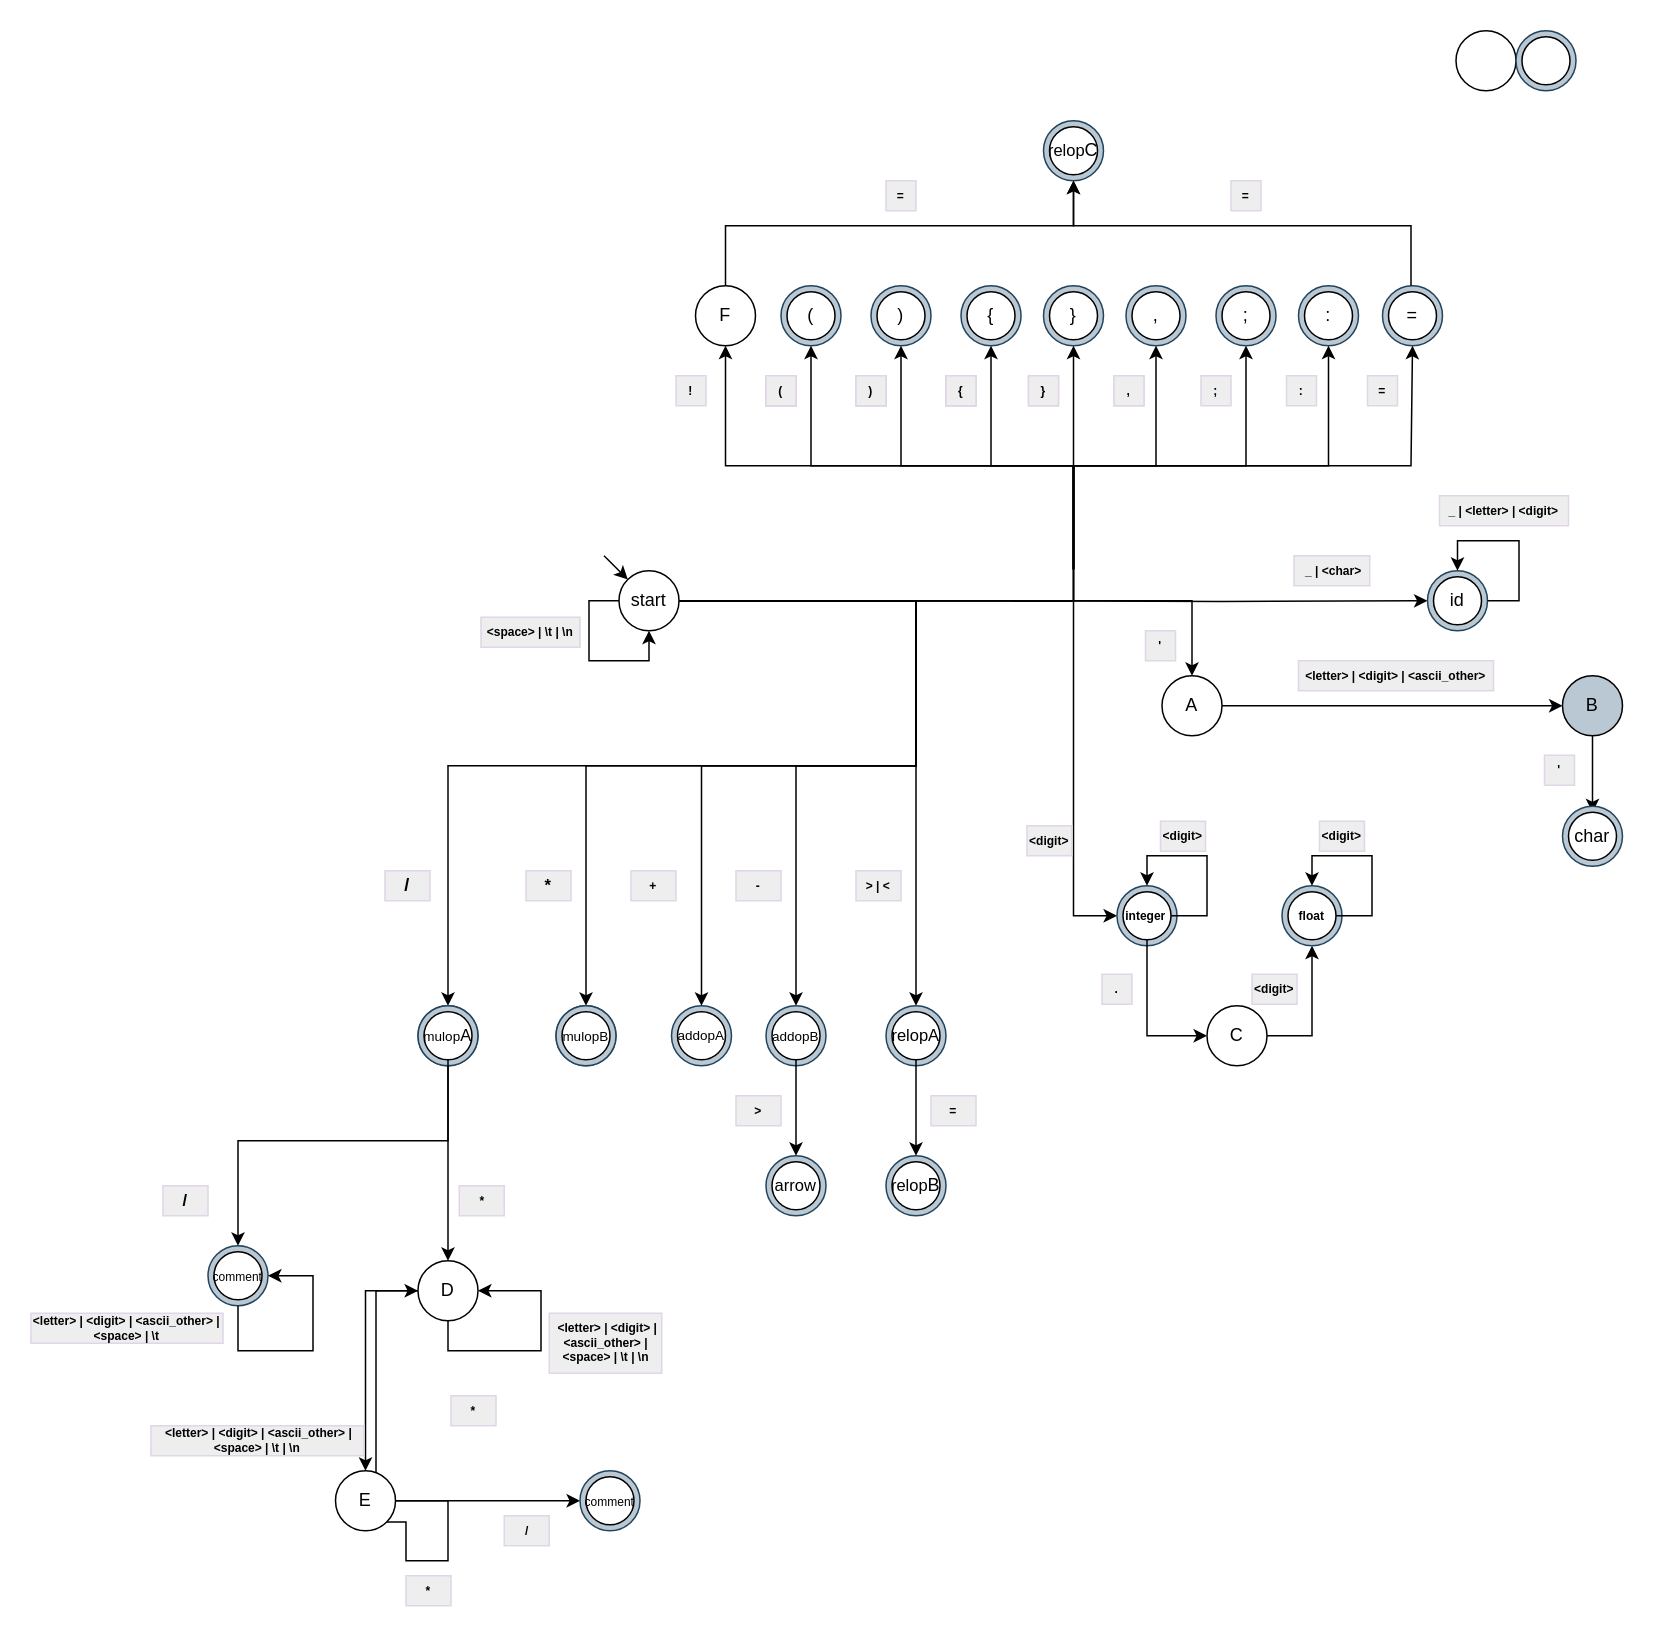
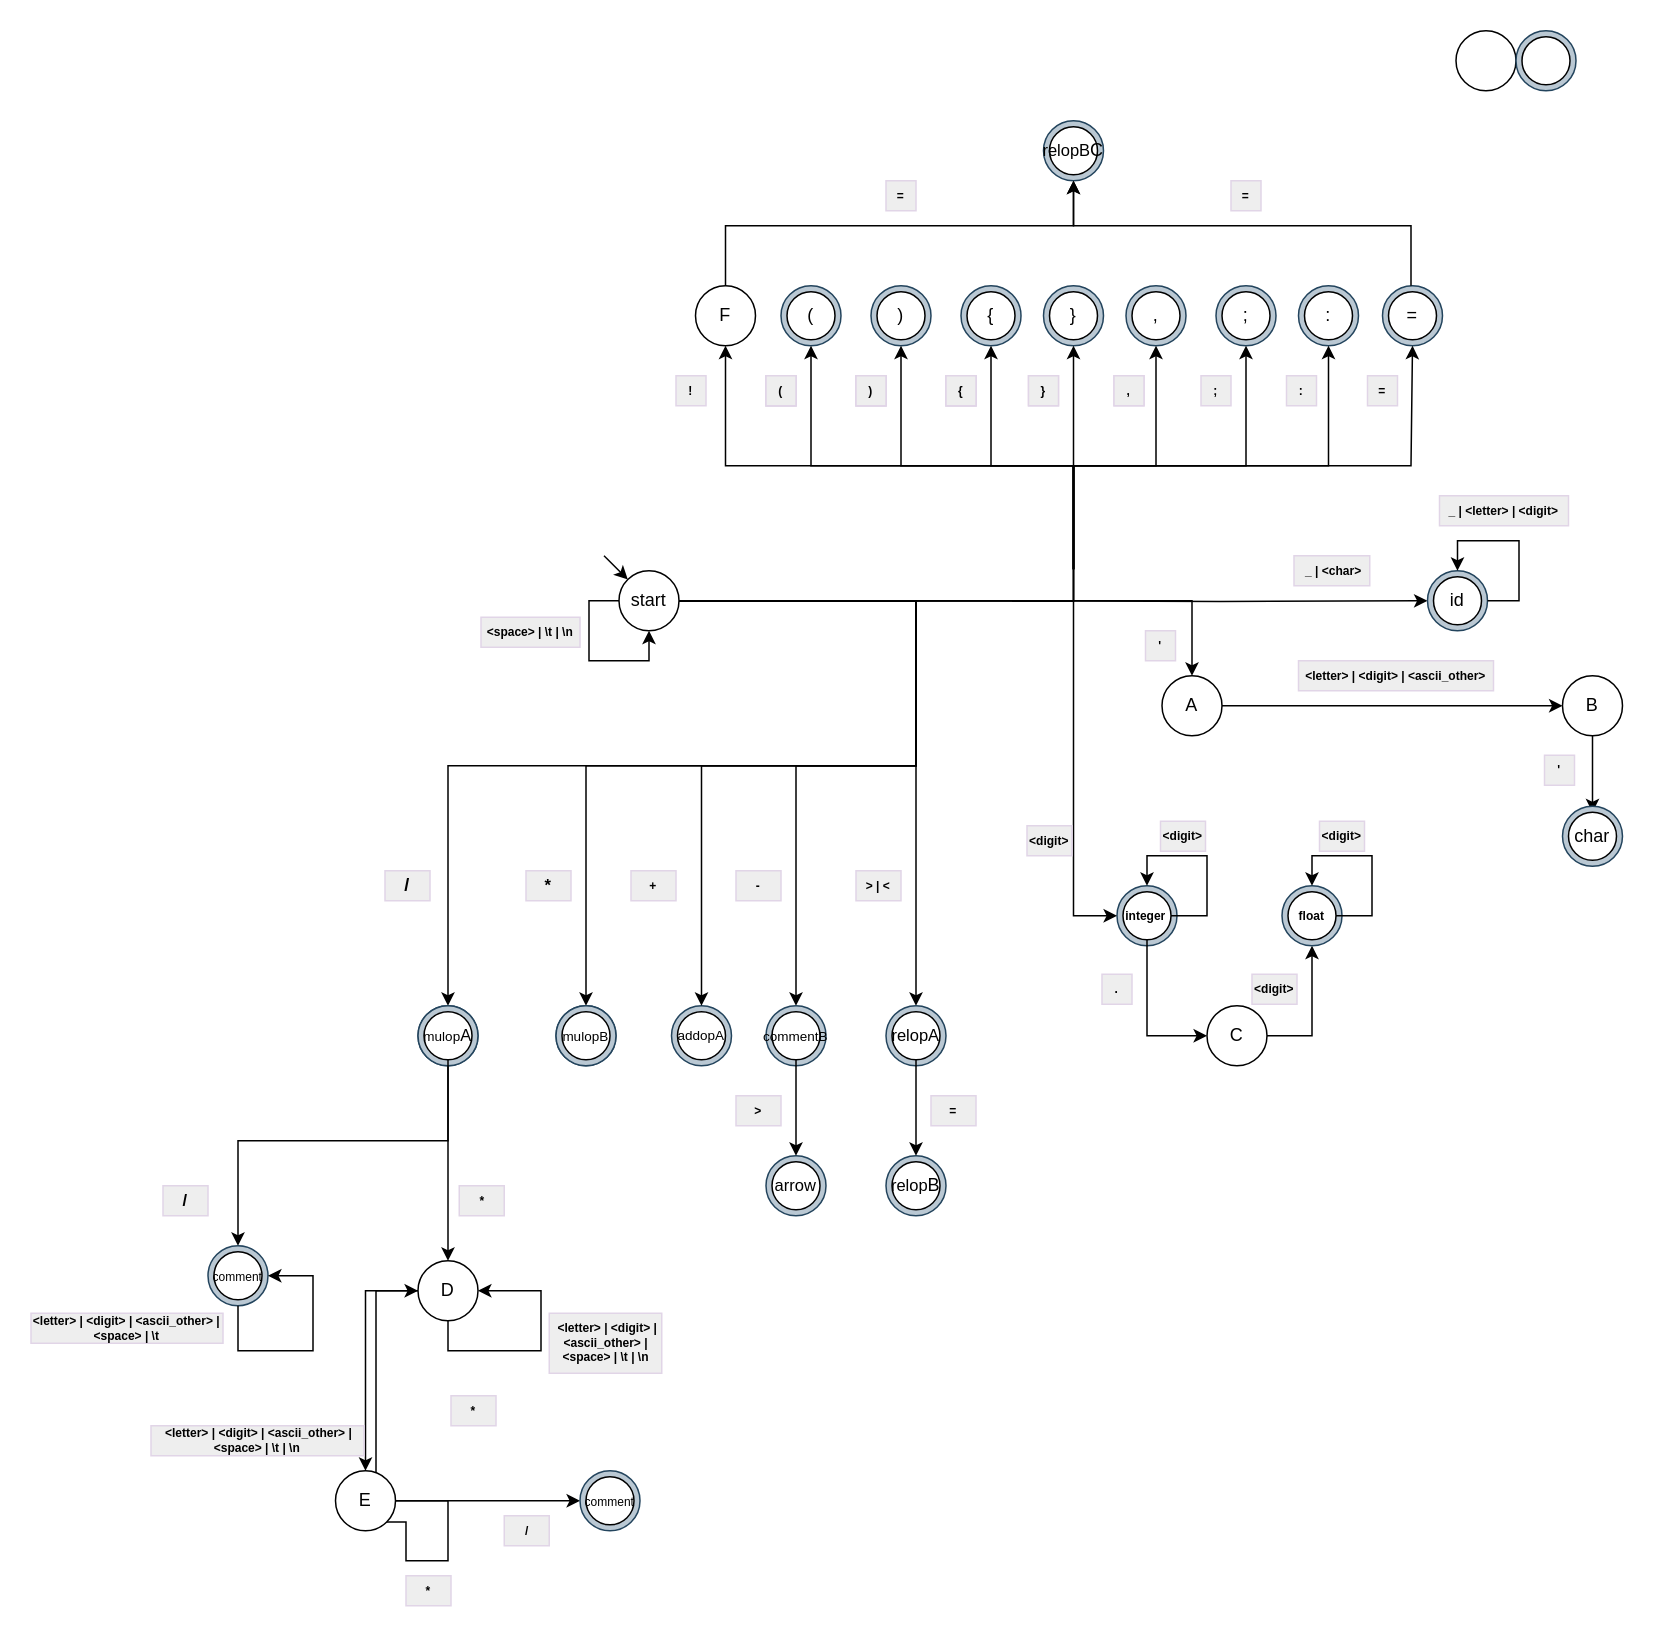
node "relopC": label "relopC" -> "relopBC"
node "B": fillcolor #bac8d3 -> #ffffff
node "addopB": label "addopB" -> "commentB"
